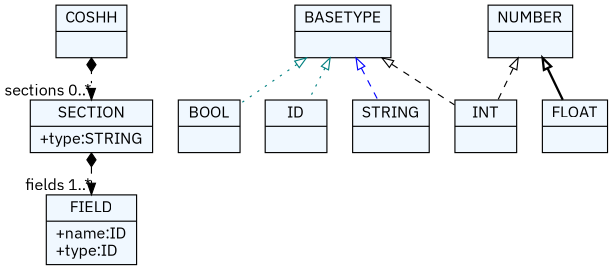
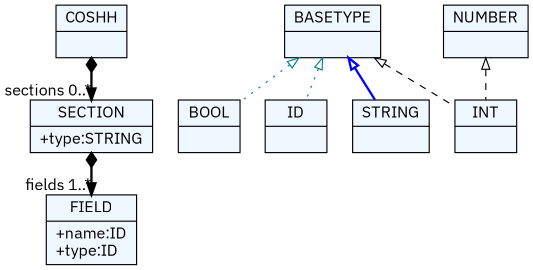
edge "COSHH" -- "SECTION": style dotted -> bold
edge "STRING" -> "BASETYPE": style dashed -> bold
node "FLOAT": removed
edge "SECTION" -- "FIELD": style dashed -> bold
